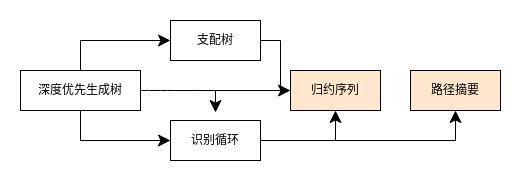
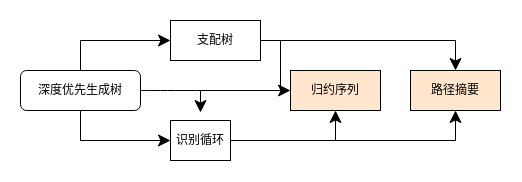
edge "支配树" -> "路径摘要": added
node "深度优先生成树": shape rectangle -> rounded rectangle
node "识别循环": size 90x40 -> 60x40
